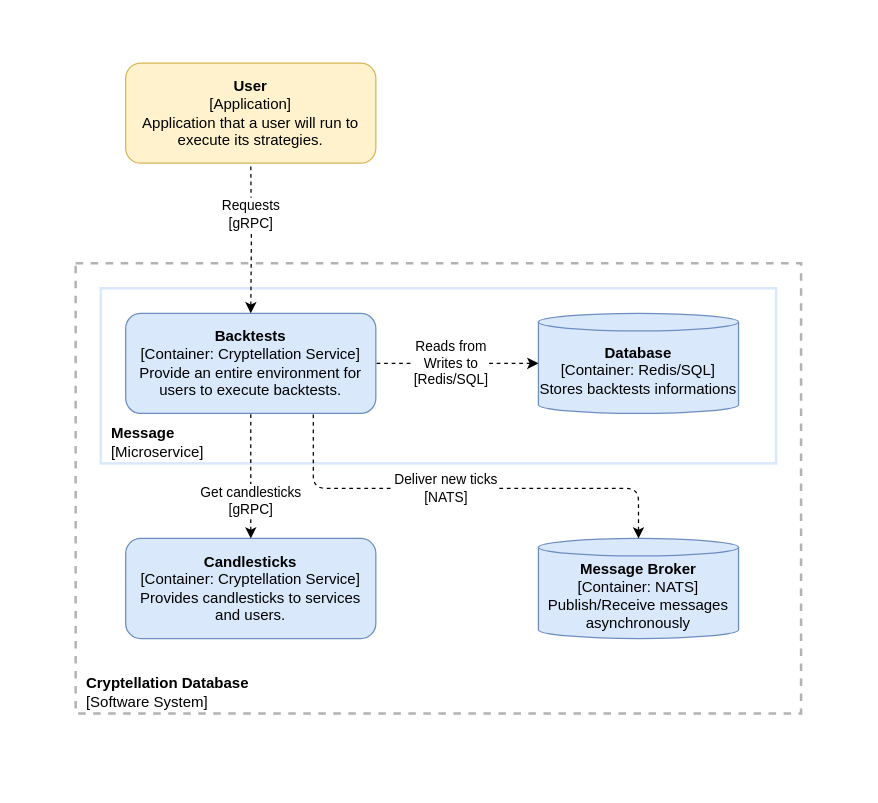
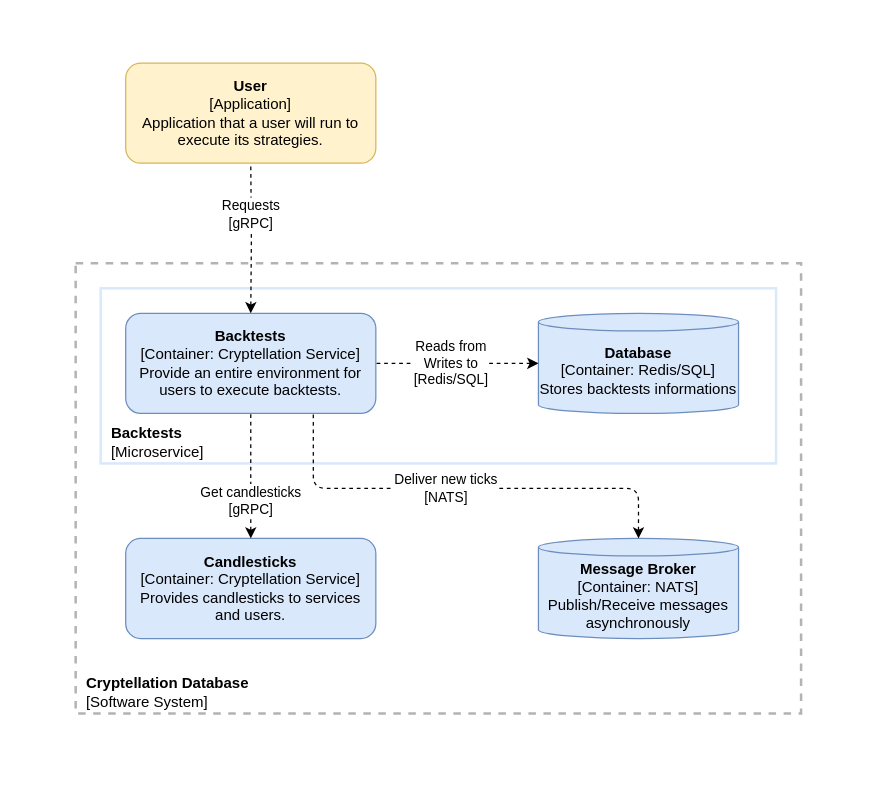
node "Message [Microservice]": label "Message [Microservice]" -> "Backtests [Microservice]"
